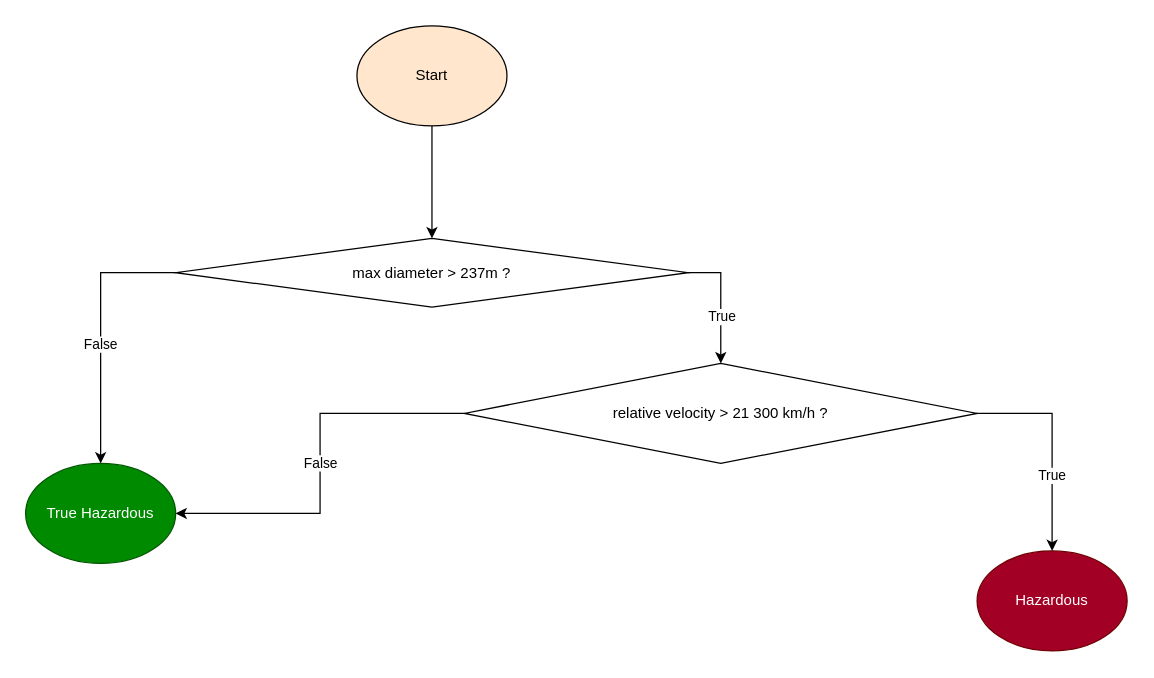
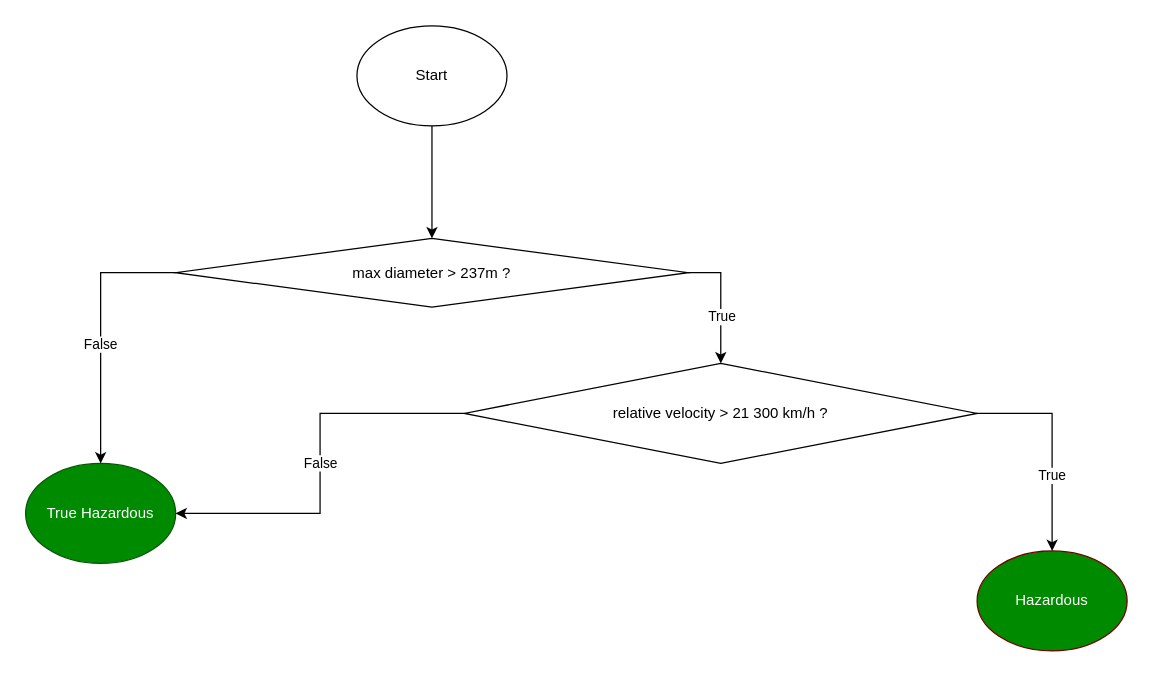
node "Start": fillcolor #ffe6cc -> #ffffff
node "Hazardous": fillcolor #a20025 -> #008a00
